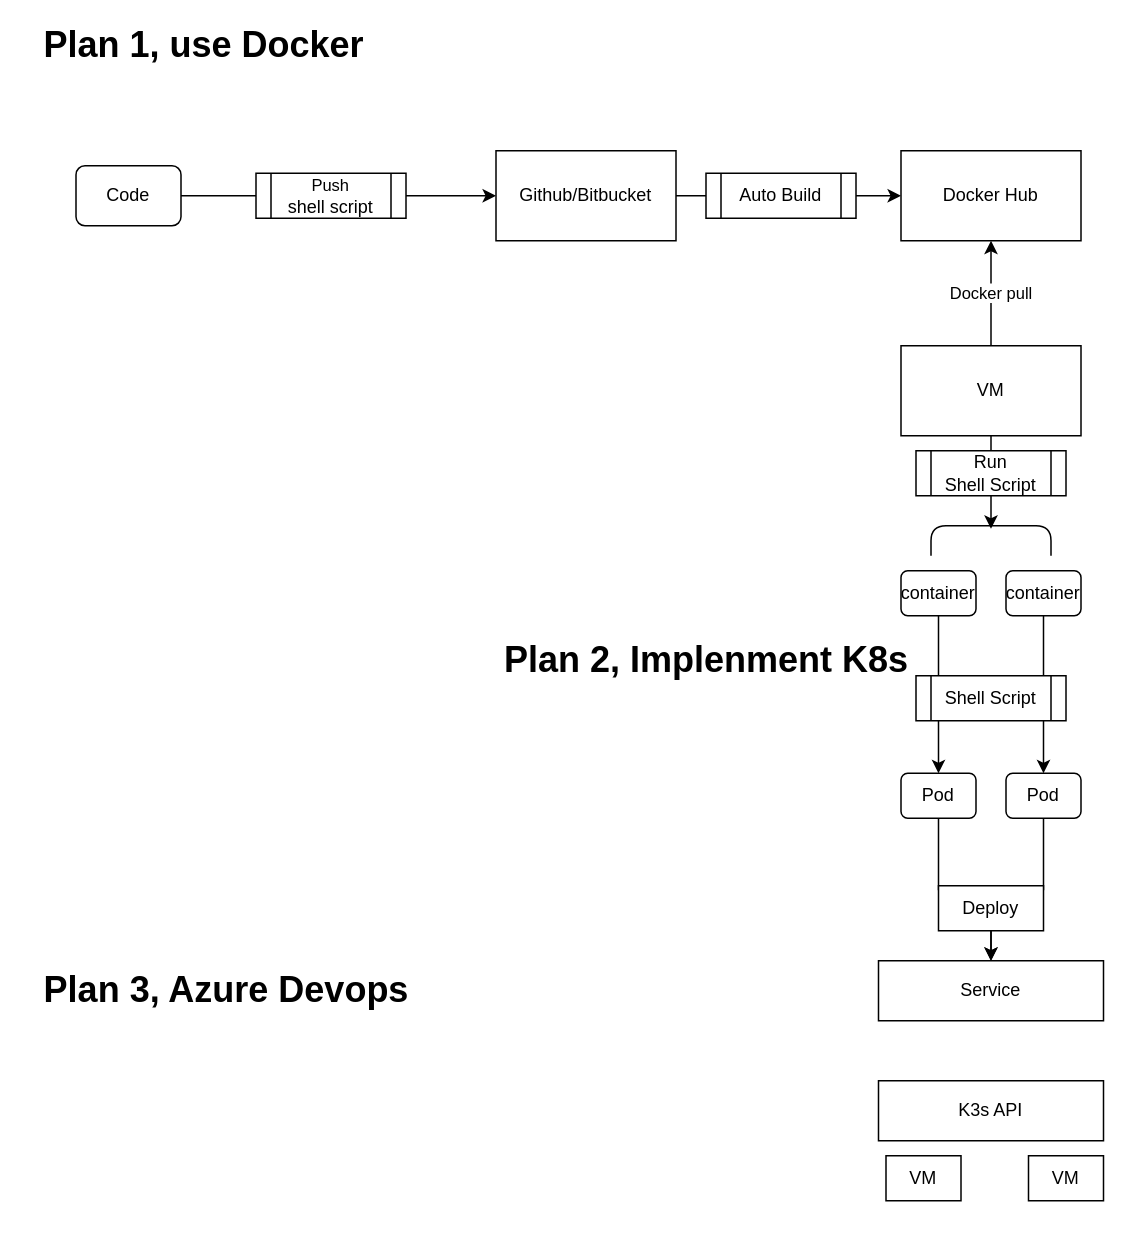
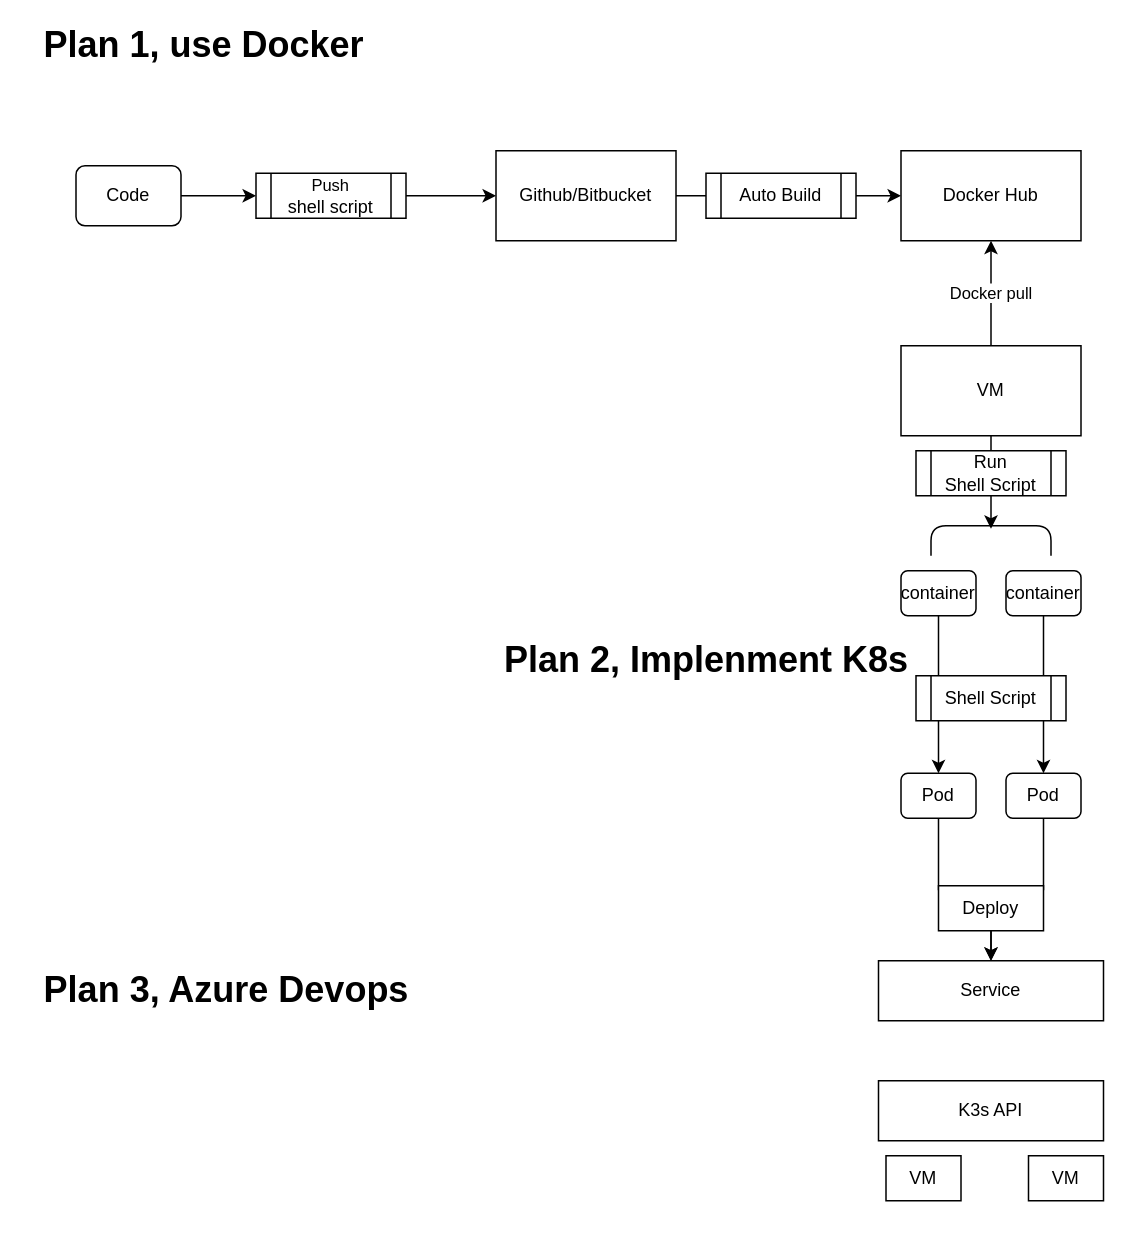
edge "Code" -- "Push shell script": arrowhead none -> classic
